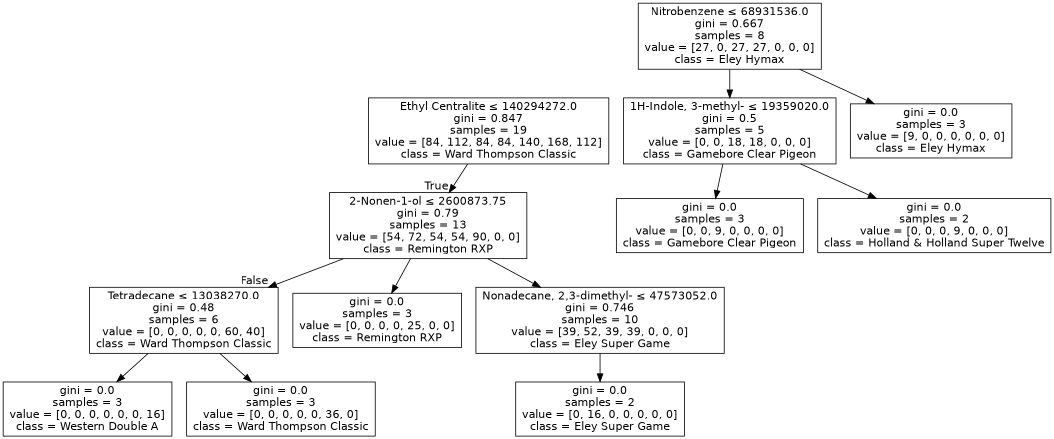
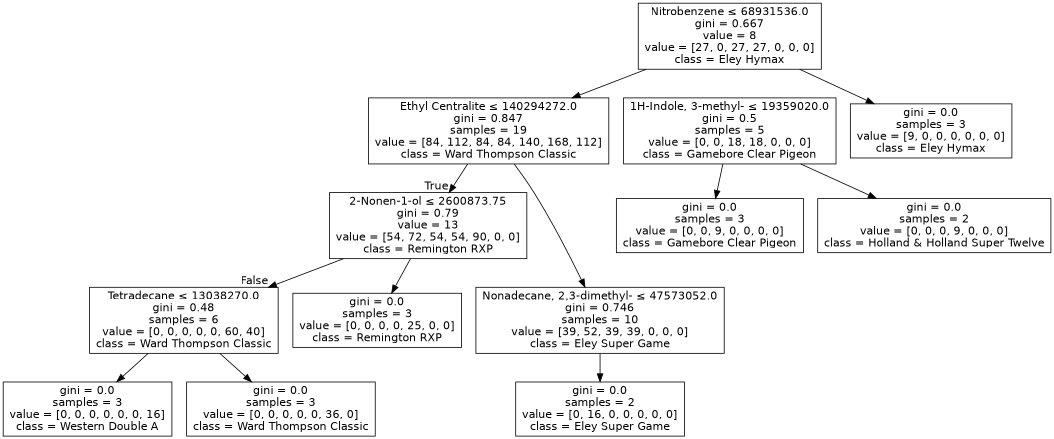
node "Nitrobenzene ≤ 68931536.0": text "samples = 8" -> "value = 8"
edge "Nitrobenzene ≤ 68931536.0" -> "1H-Indole, 3-methyl- ≤ 19359020.0": now "Nitrobenzene ≤ 68931536.0" -> "Ethyl Centralite ≤ 140294272.0"
node "2-Nonen-1-ol ≤ 2600873.75": text "samples = 13" -> "value = 13"
edge "2-Nonen-1-ol ≤ 2600873.75" -> "Nonadecane, 2,3-dimethyl- ≤ 47573052.0": now "Ethyl Centralite ≤ 140294272.0" -> "Nonadecane, 2,3-dimethyl- ≤ 47573052.0"
